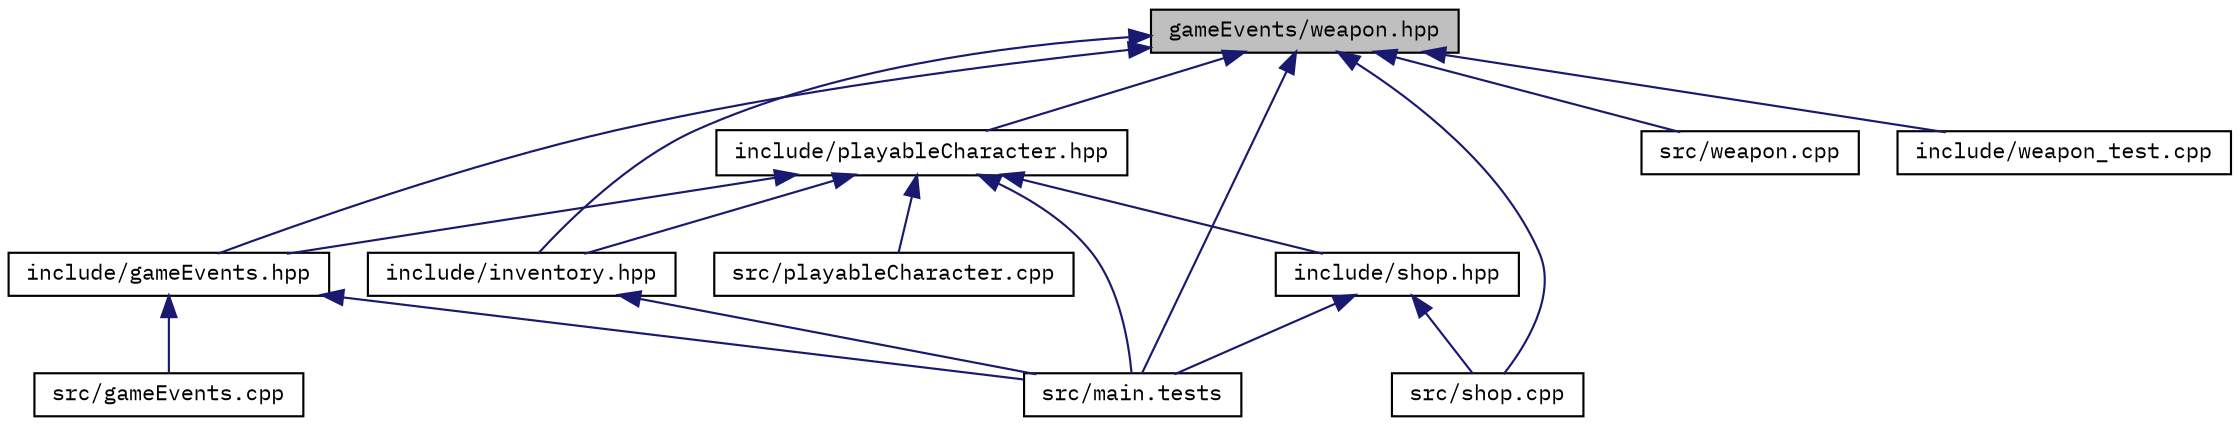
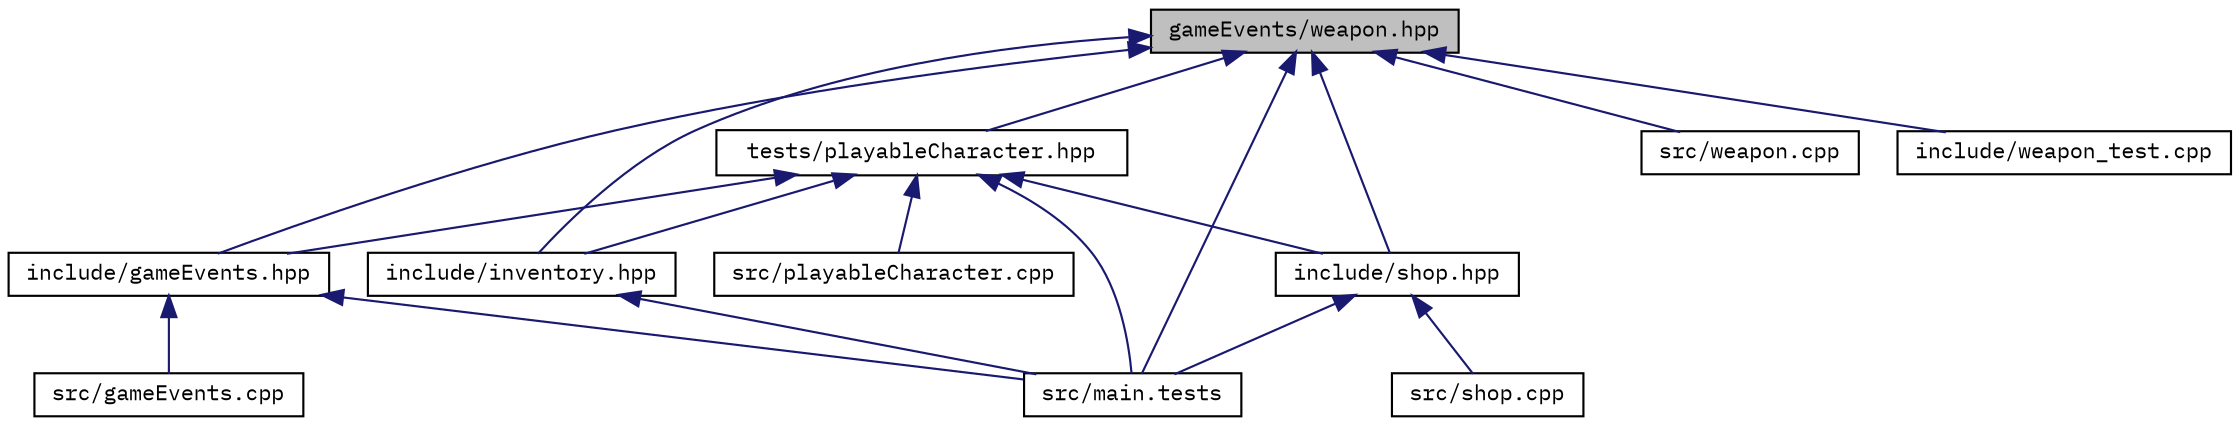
node "include/playableCharacter.hpp": label "include/playableCharacter.hpp" -> "tests/playableCharacter.hpp"
edge "src/shop.cpp" -> "gameEvents/weapon.hpp": now "include/shop.hpp" -> "gameEvents/weapon.hpp"
